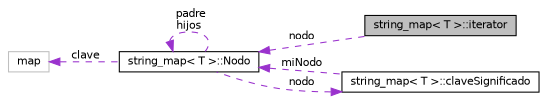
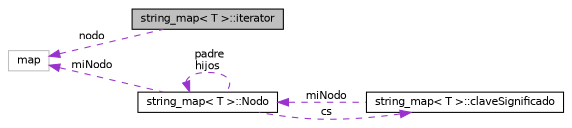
edge "string_map< T >::iterator" -> "string_map< T >::Nodo": now "string_map< T >::iterator" -> "map"
edge "string_map< T >::Nodo" -> "map": label " clave" -> " miNodo"
edge "string_map< T >::Nodo" -> "string_map< T >::claveSignificado": label " nodo" -> " cs"
